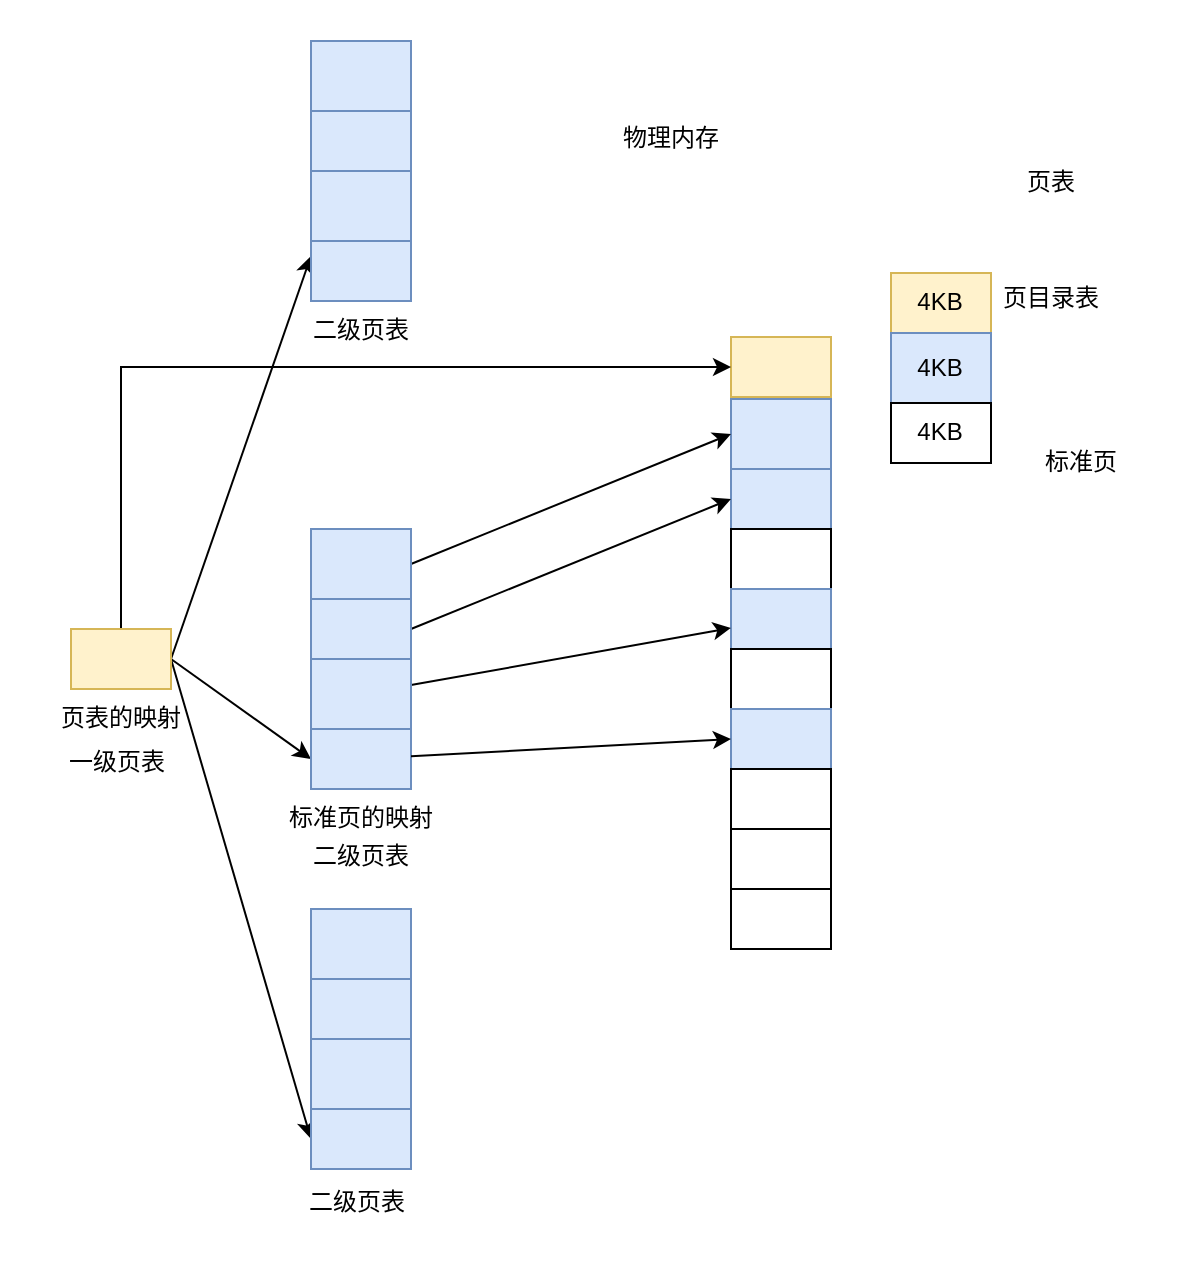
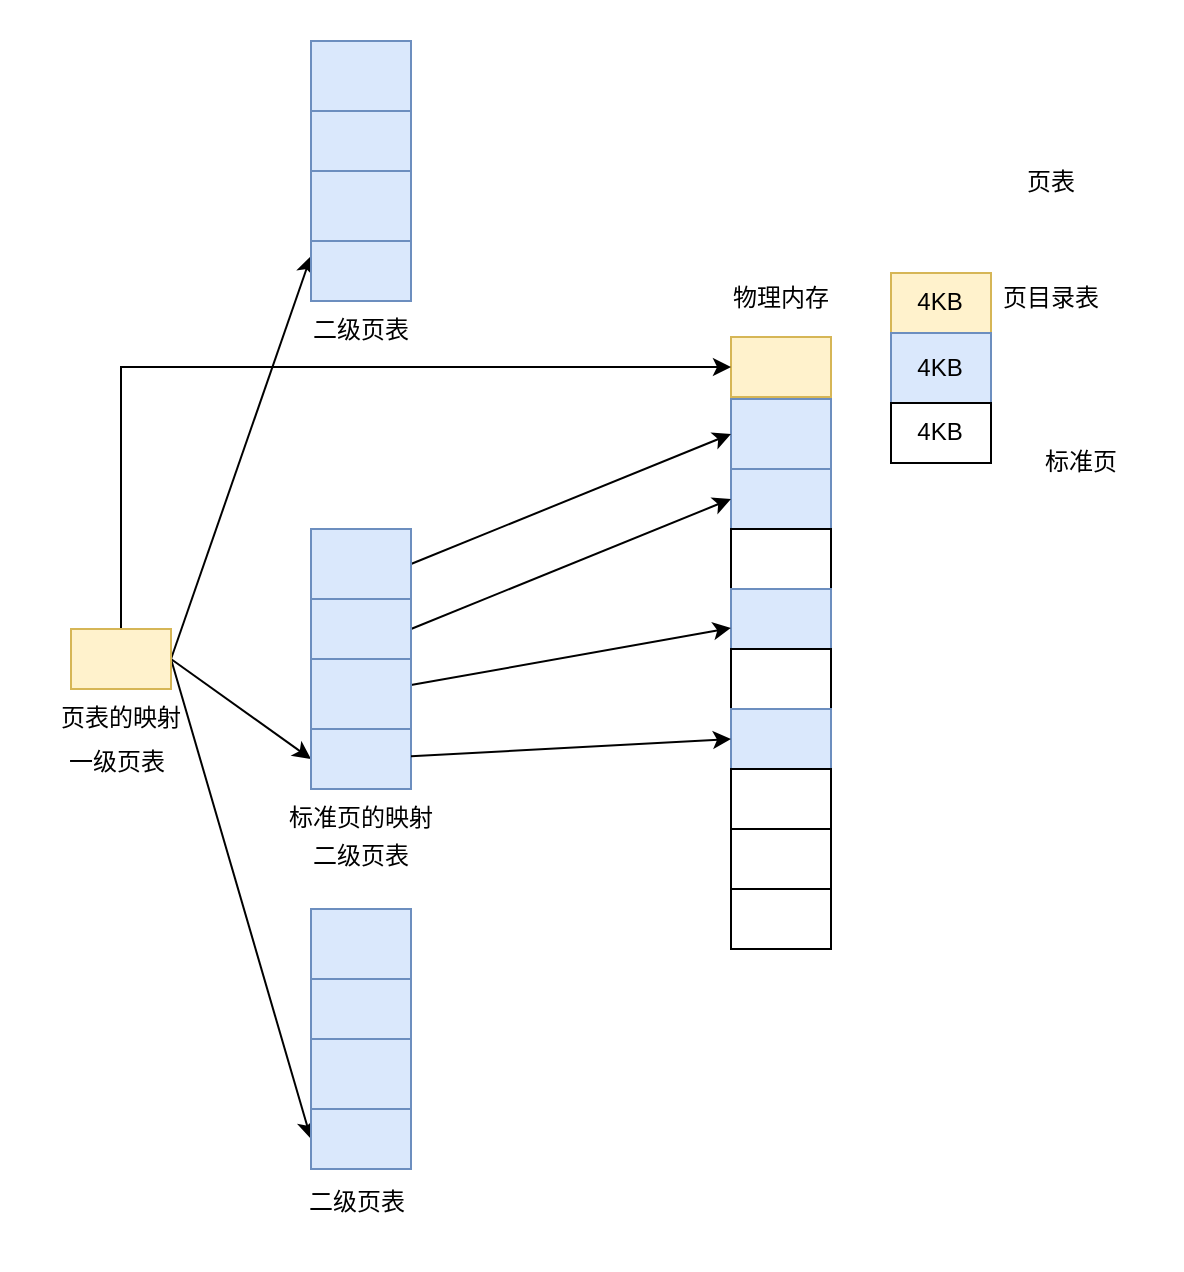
node "物理内存": moved (671, 139) -> (781, 299)
